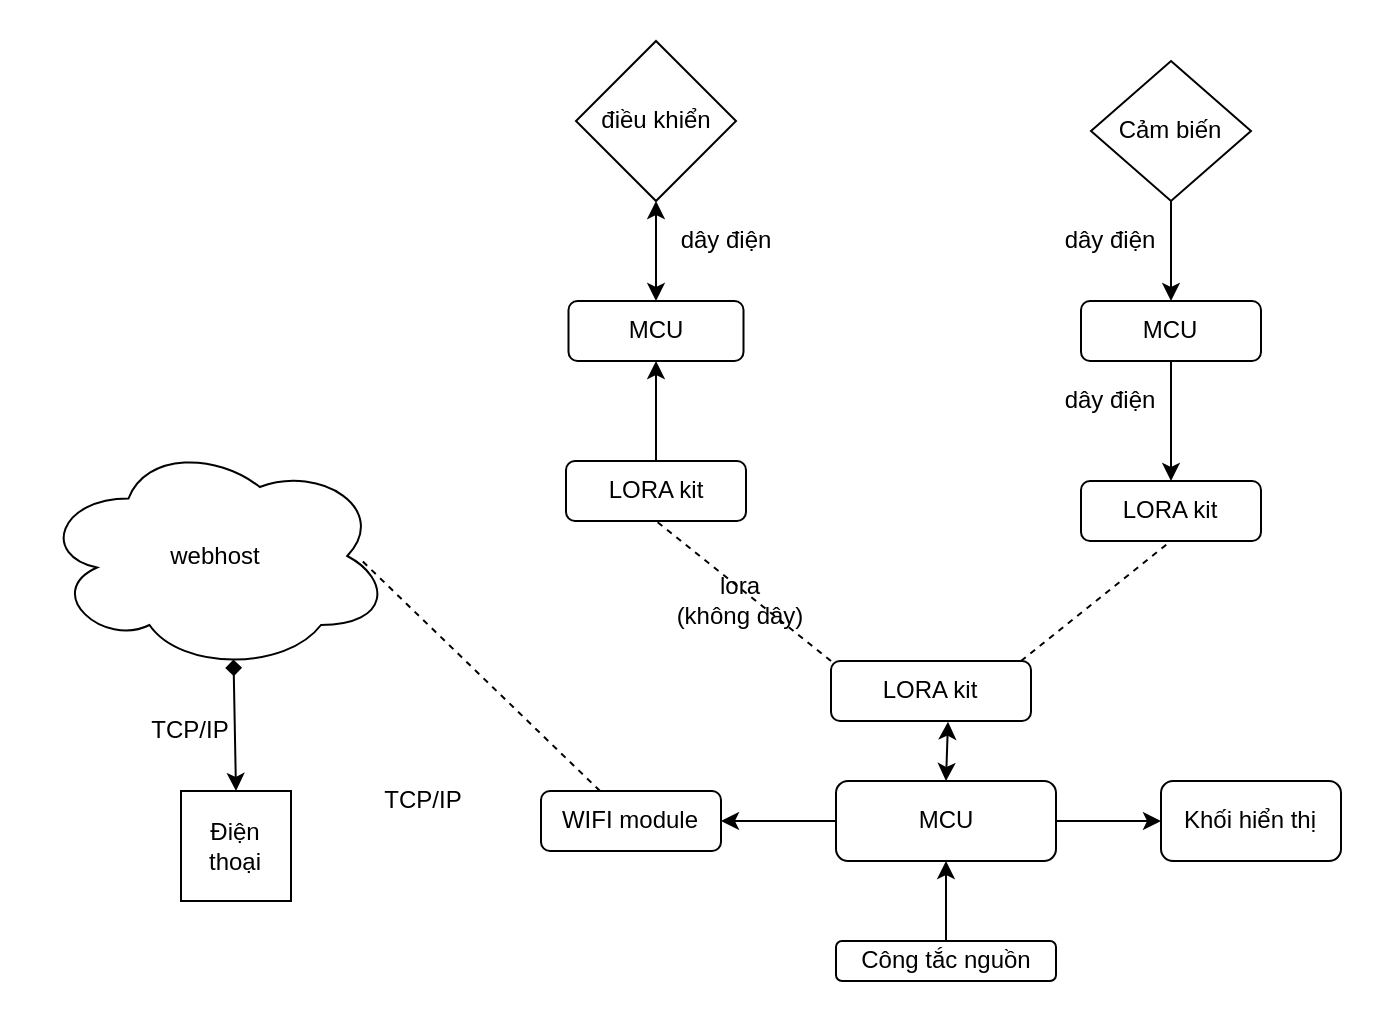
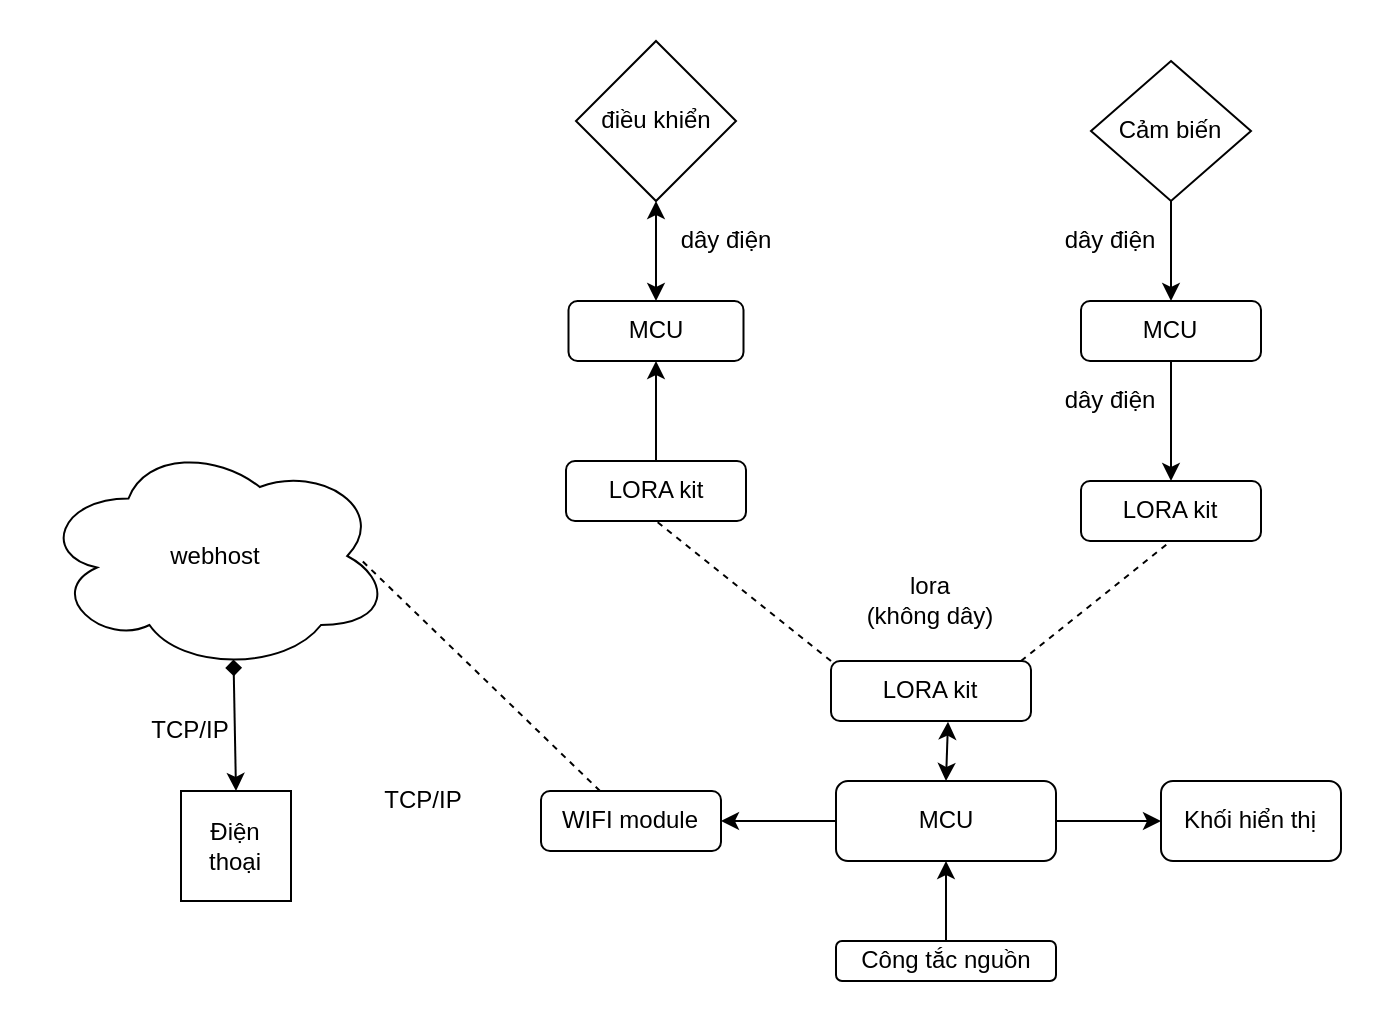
node "lora (không dây)": moved (741, 601) -> (931, 601)
